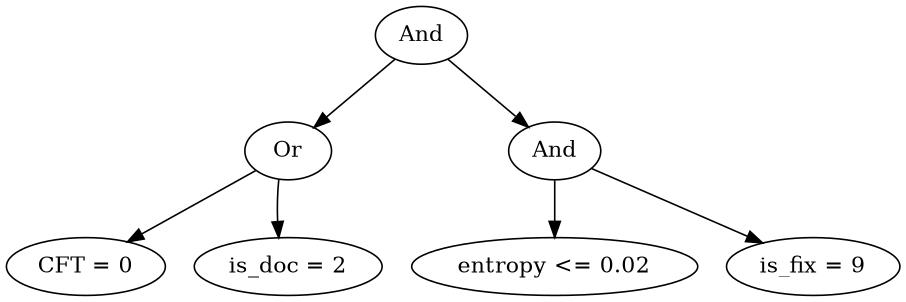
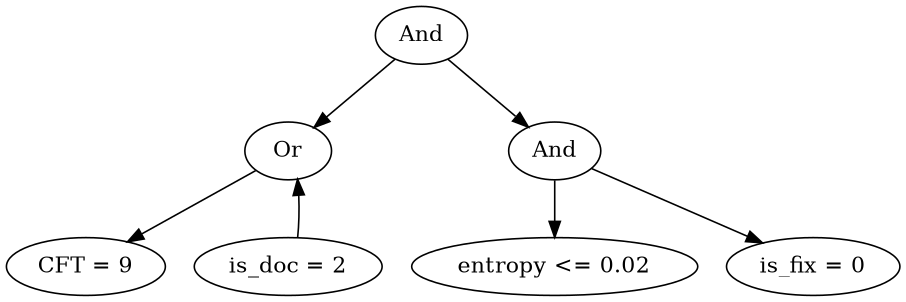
edge "Or" -> "is_doc = 2": reversed
node "CFT = 0": label "CFT = 0" -> "CFT = 9"
node "is_fix = 9": label "is_fix = 9" -> "is_fix = 0"
